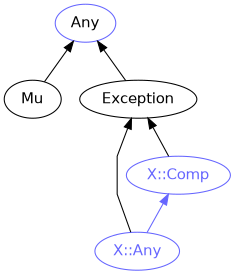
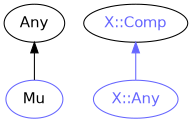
node "Any": color #6666ff -> #000000
node "Mu": color #000000 -> #6666ff
node "Exception": removed
node "X::Comp": color #6666ff -> #000000
